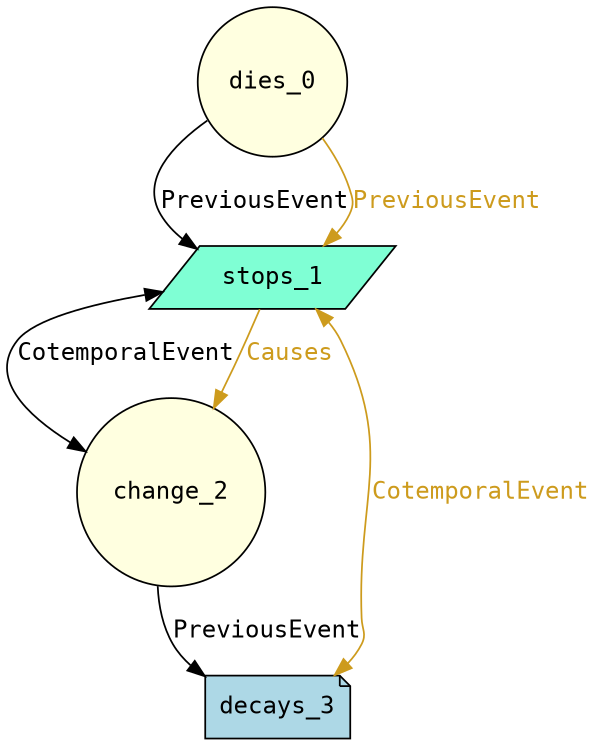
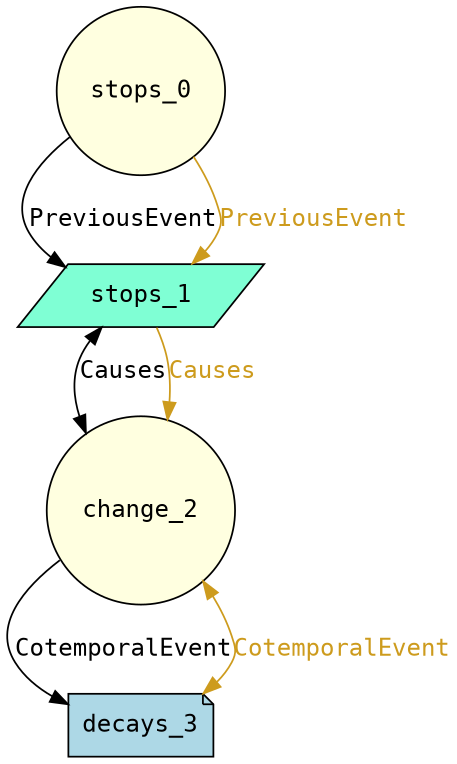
node "dies_0": label "dies_0" -> "stops_0"
edge "stops_1" -- "change_2": label "CotemporalEvent" -> "Causes"
edge "stops_1" -- "decays_3": now "change_2" -- "decays_3"
edge "change_2" -> "decays_3": label "PreviousEvent" -> "CotemporalEvent"
